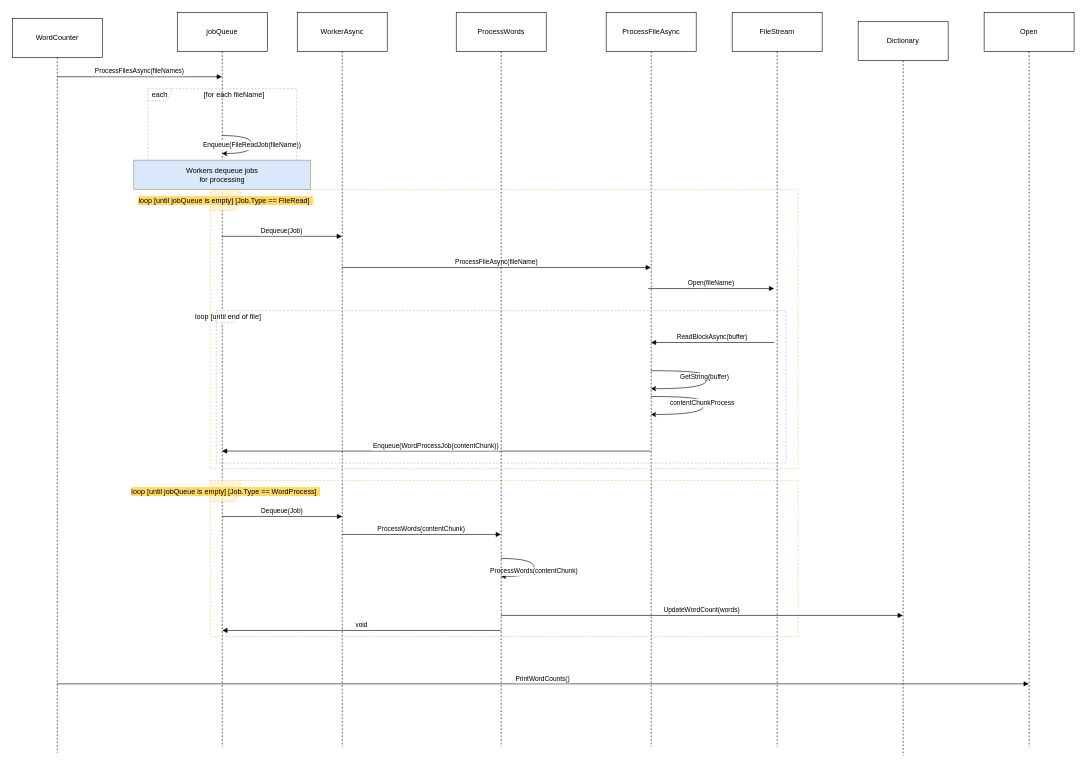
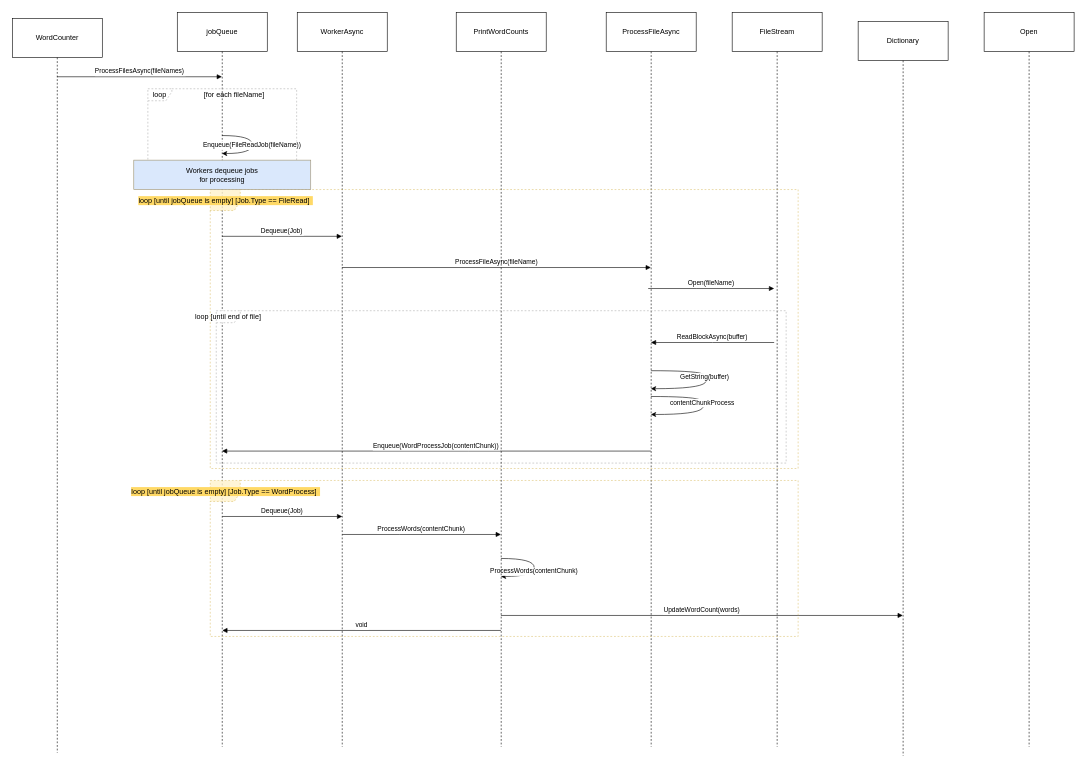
node "ProcessWords": label "ProcessWords" -> "PrintWordCounts"
node "each": label "each" -> "loop"
edge "WordCounter" -> "Open": removed, label "PrintWordCounts()"
